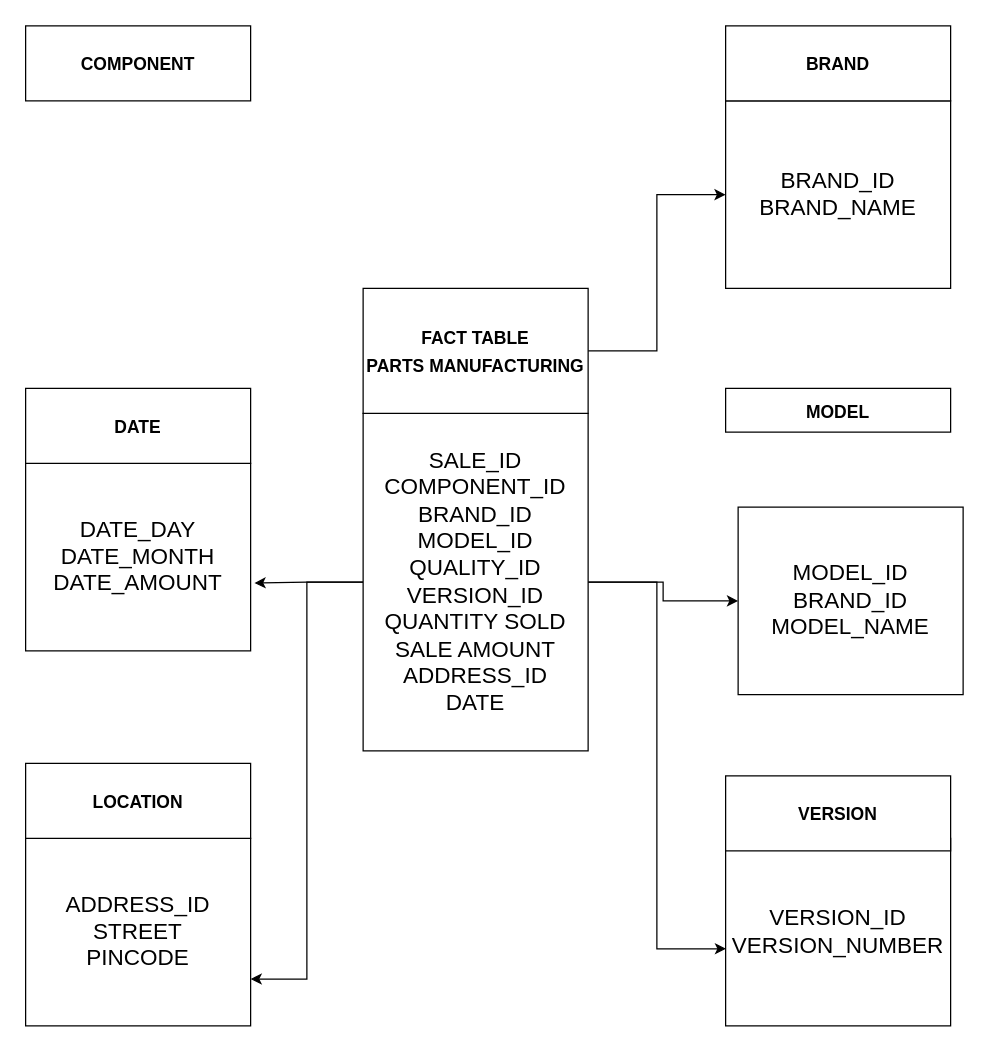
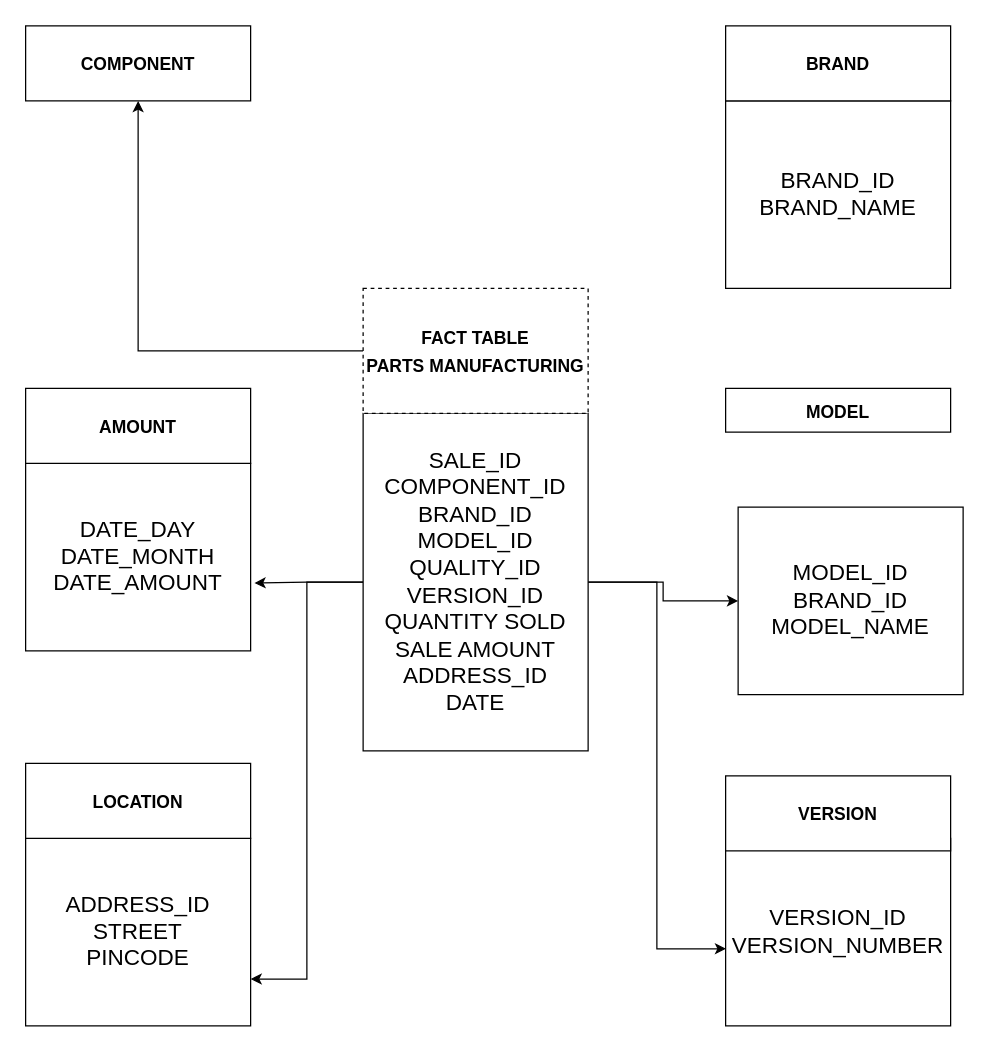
edge "FACT TABLE PARTS MANUFACTURING" -> "BRAND_ID BRAND_NAME": now "FACT TABLE PARTS MANUFACTURING" -> "COMPONENT"
node "FACT TABLE PARTS MANUFACTURING": style solid -> dashed
node "DATE": label "DATE" -> "AMOUNT"
